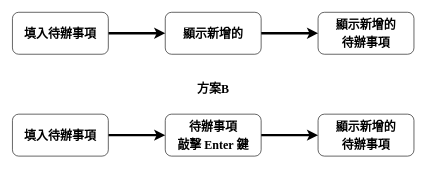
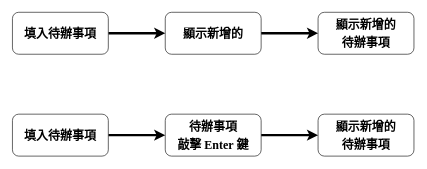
node "方案B": removed
